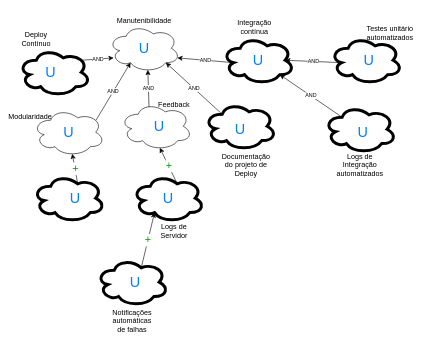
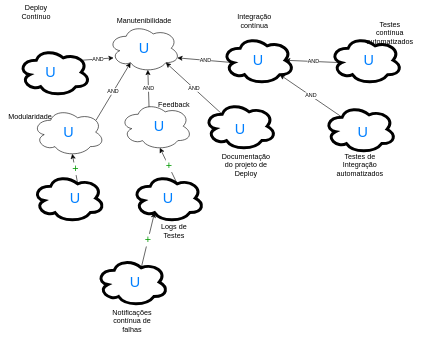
node "Integração contínua": moved (255, 27) -> (255, 21)
node "Testes unitário automatizados": label "Testes unitário automatizados" -> "Testes contínua automatizados"
node "Deploy Contínuo": moved (36, 39) -> (36, 12)
node "Logs de Integração automatizados": label "Logs de Integração automatizados" -> "Testes de Integração automatizados"
node "Logs de Servidor": label "Logs de Servidor" -> "Logs de Testes"
node "Notificações automáticas de falhas": label "Notificações automáticas de falhas" -> "Notificações contínua de falhas"
